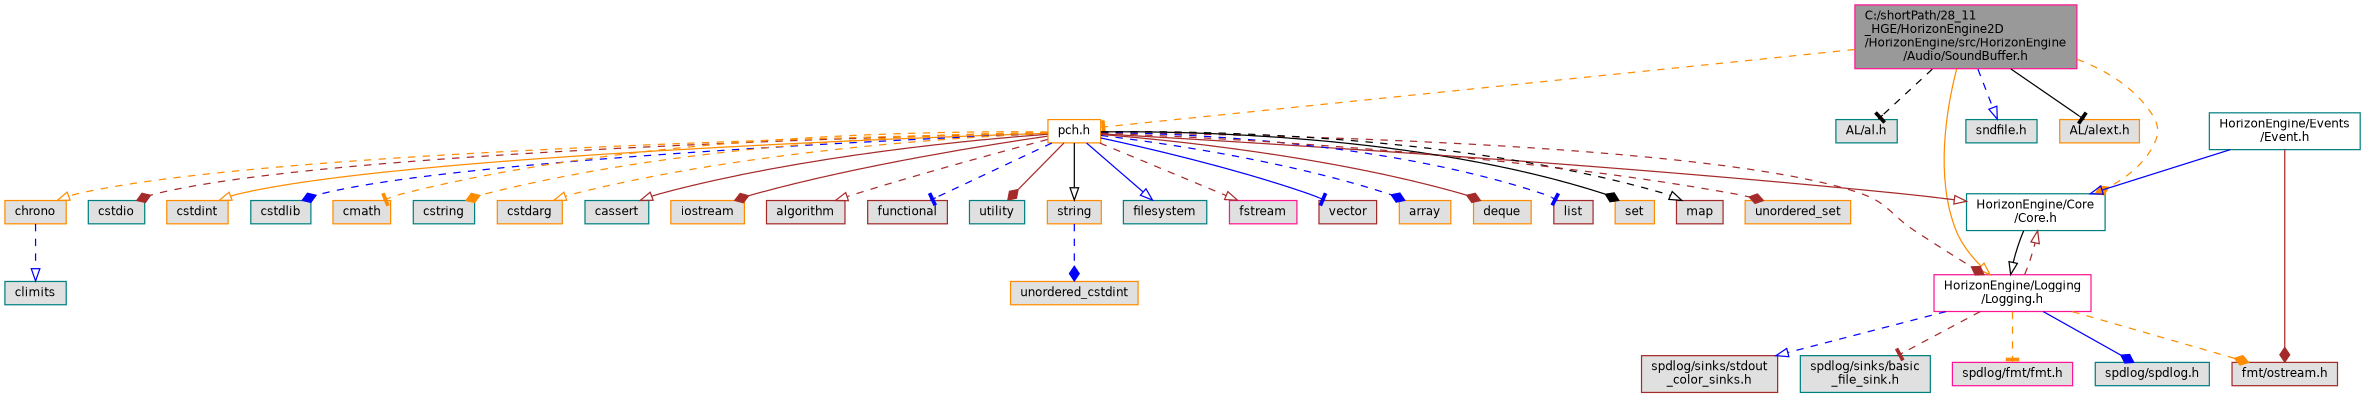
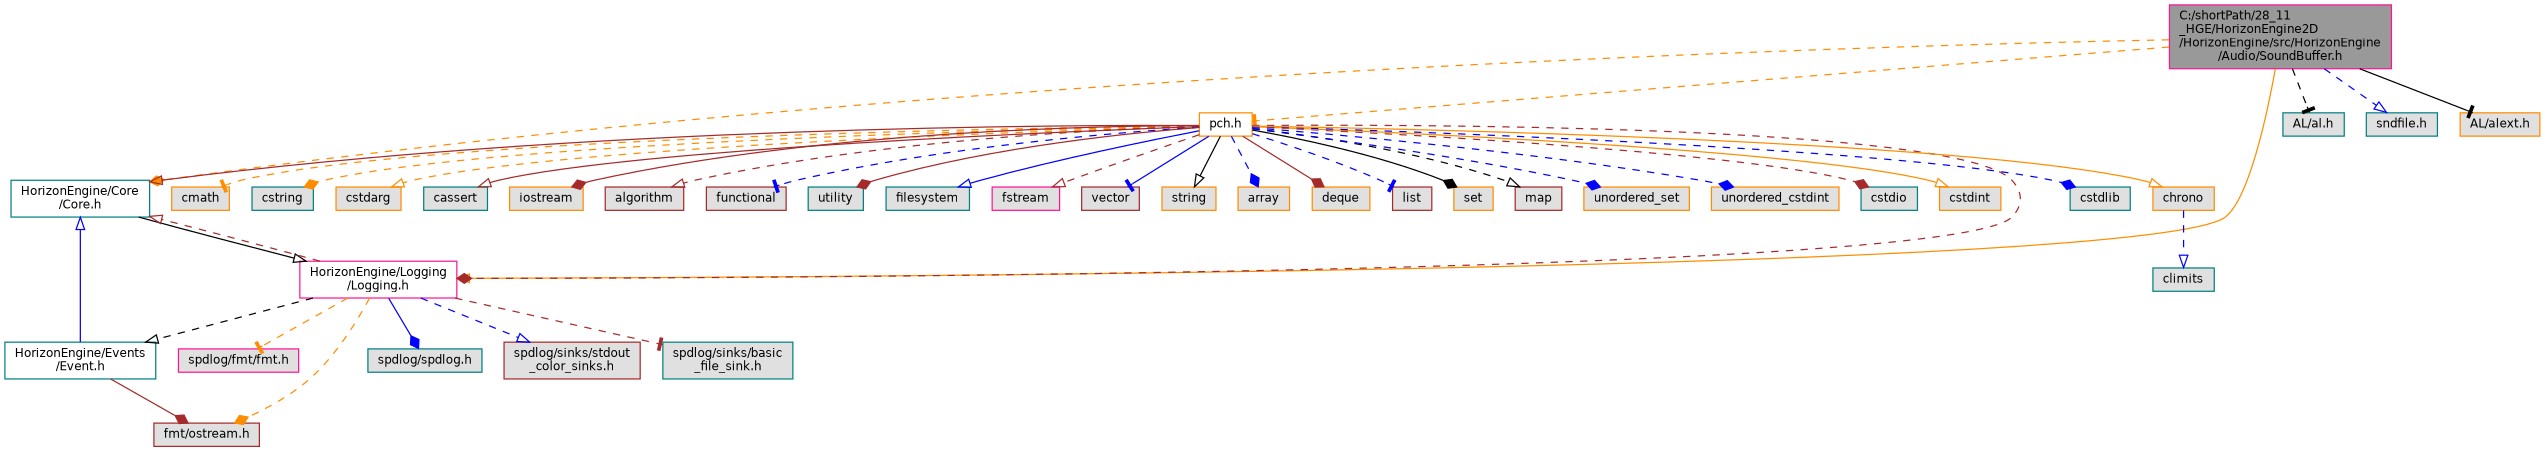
edge "pch.h" -> "chrono": style dashed -> solid
edge "pch.h" -> "unordered_set": color brown -> blue
edge "string" -> "unordered_cstdint": now "pch.h" -> "unordered_cstdint"
edge "HorizonEngine/Logging /Logging.h" -> "HorizonEngine/Events /Event.h": added
